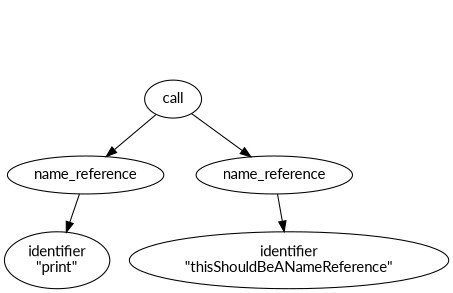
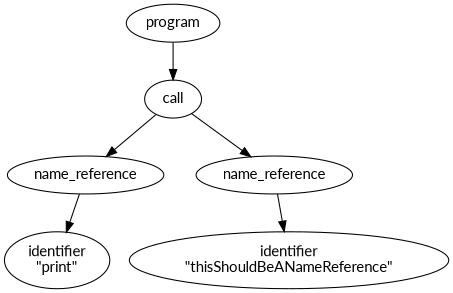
node "program": added
